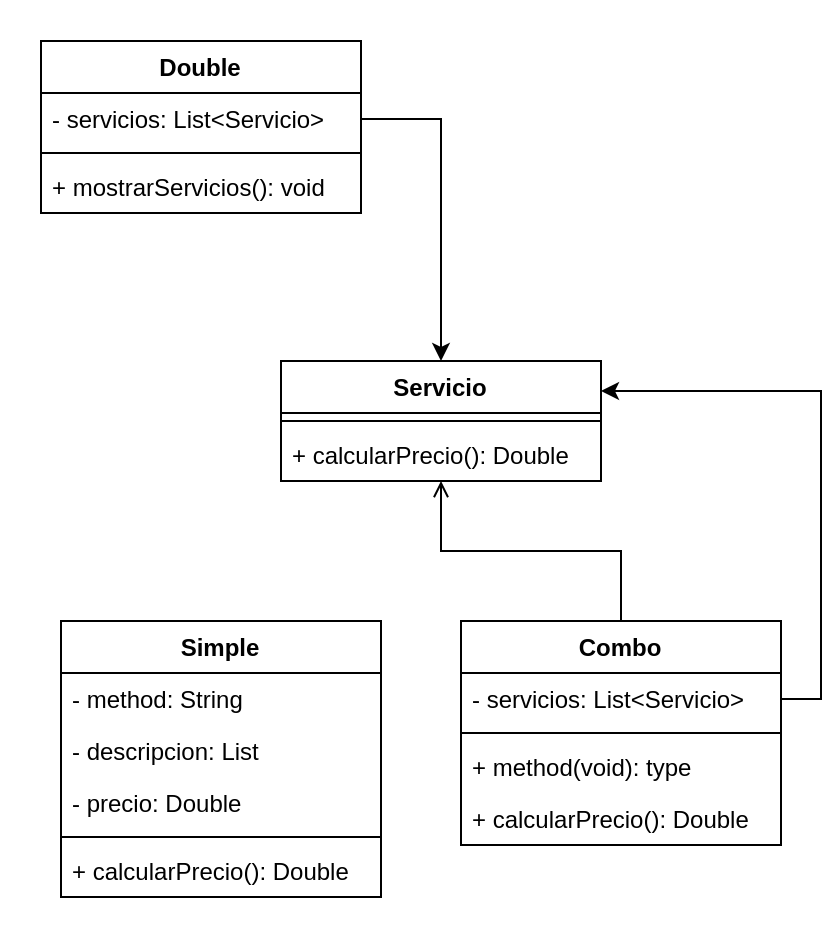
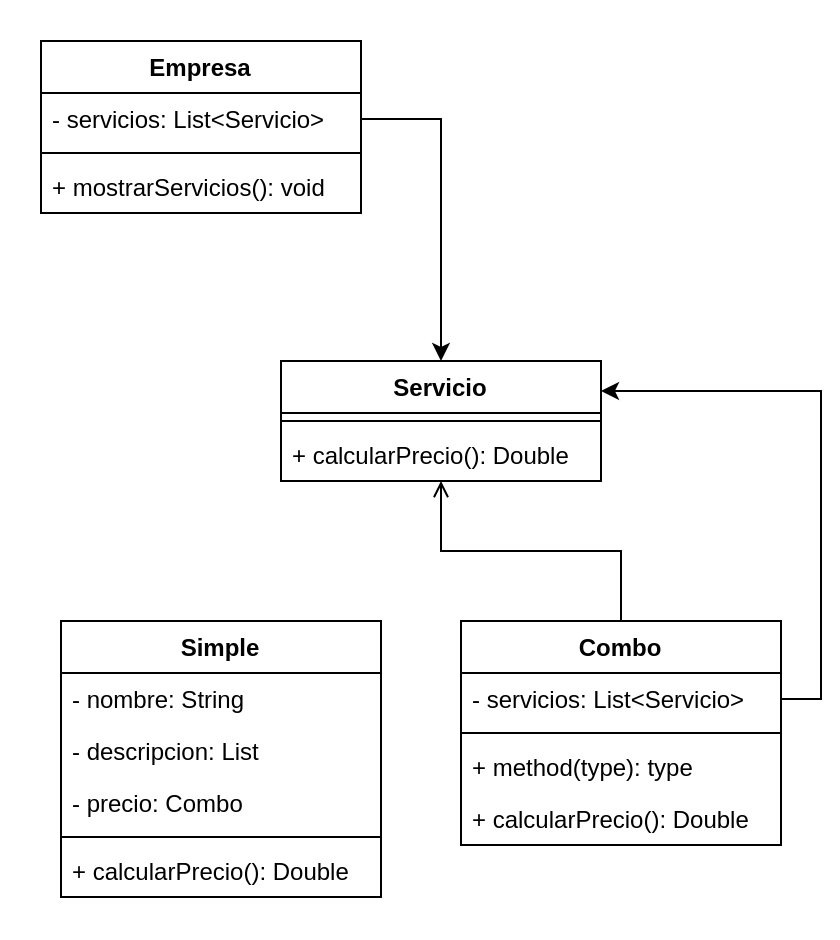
node "Double": label "Double" -> "Empresa"
node "- method: String": label "- method: String" -> "- nombre: String"
node "+ method(void): type": label "+ method(void): type" -> "+ method(type): type"
node "- precio: Double": label "- precio: Double" -> "- precio: Combo"
